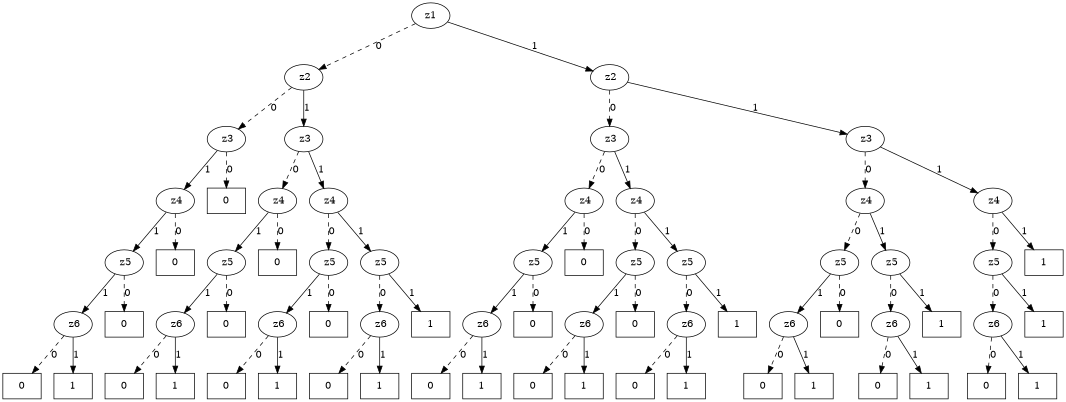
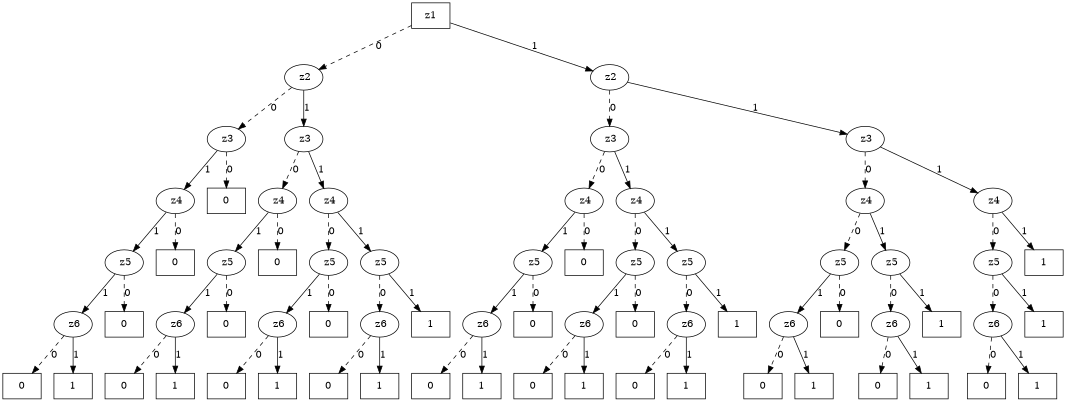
node "z1": shape ellipse -> box
